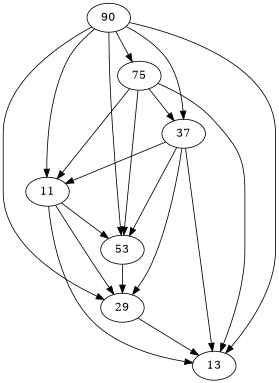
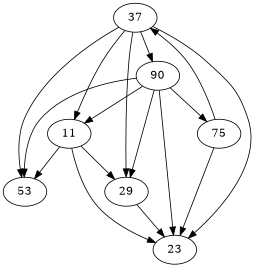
edge "90" -> "37": reversed
edge "75" -> "11": removed
edge "75" -> "53": removed
edge "53" -> "29": removed
node "13": label "13" -> "23"
